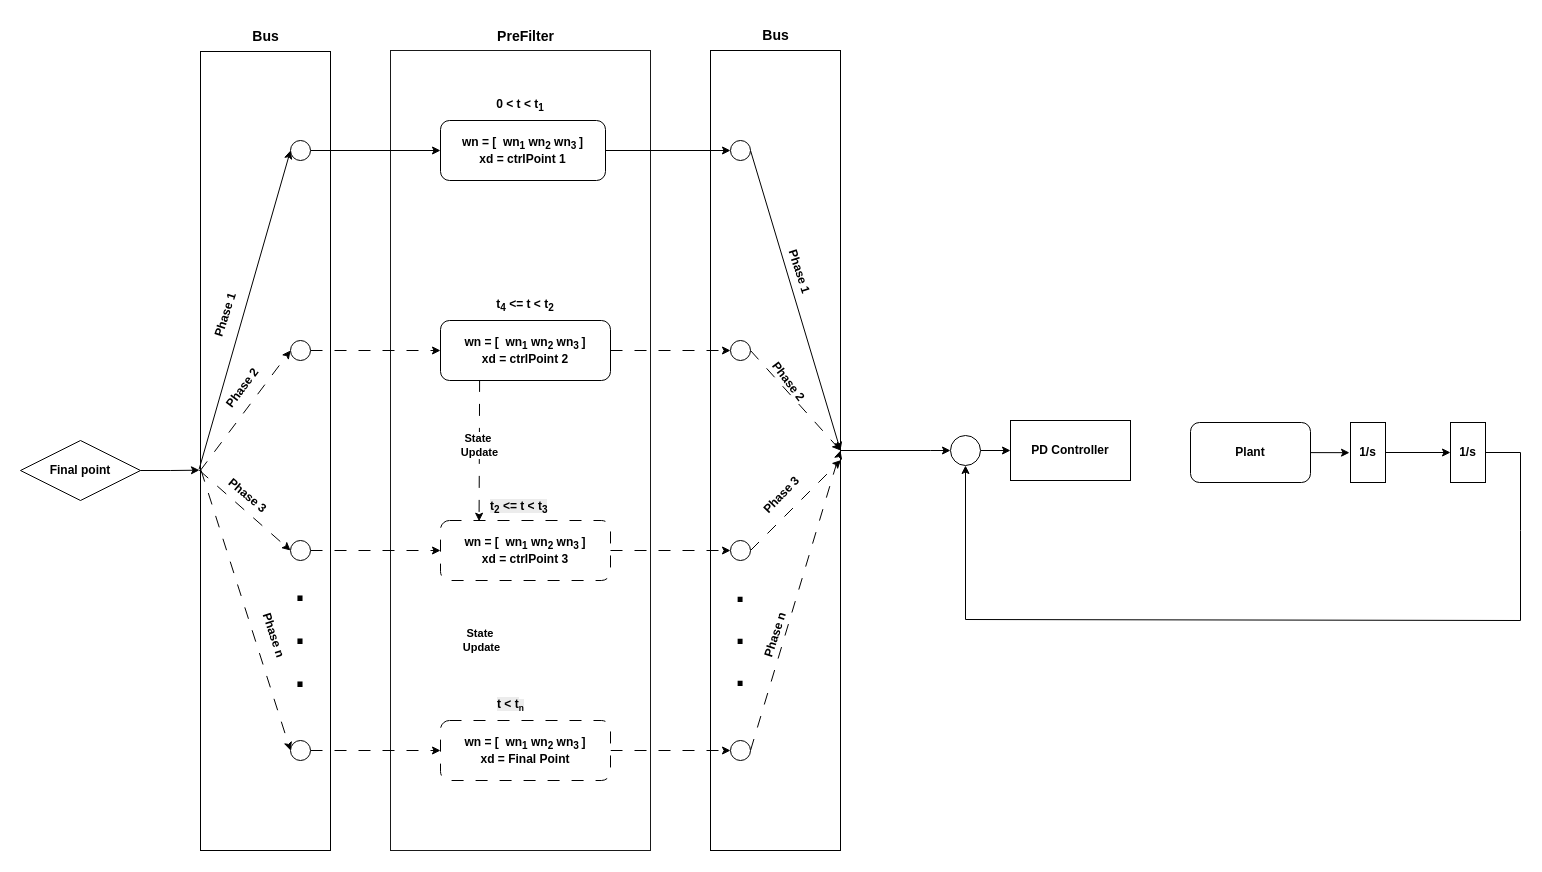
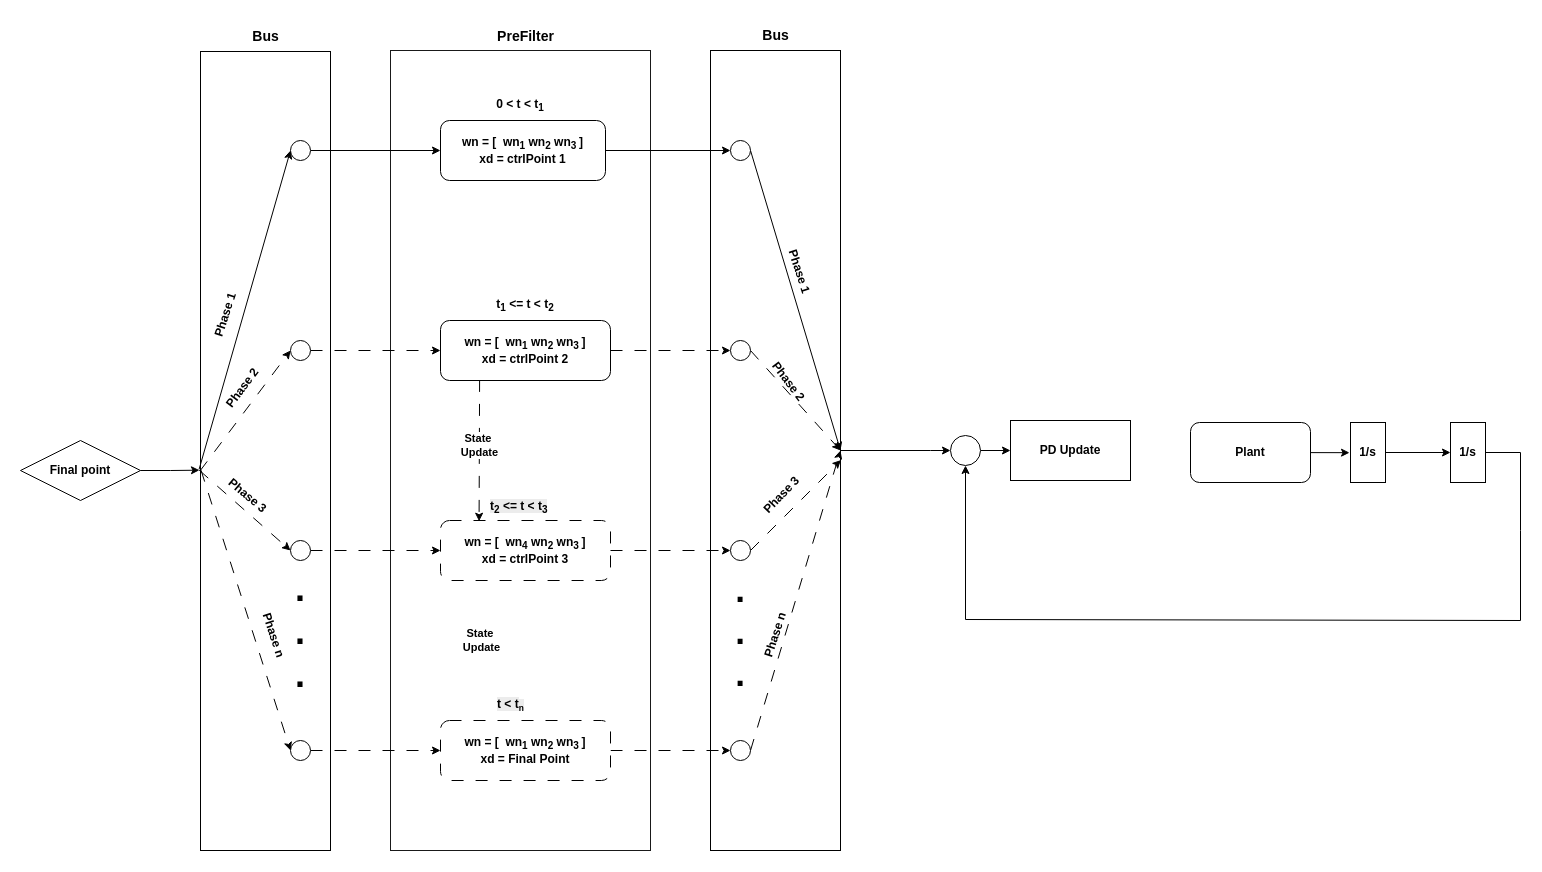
node "t4 <= t < t2": label "t4 <= t < t2" -> "t1 <= t < t2"
node "PD Controller": label "PD Controller" -> "PD Update"
node "wn = [ wn1 wn2 wn3 ] xd = ctrlPoint 3": label "wn = [ wn1 wn2 wn3 ] xd = ctrlPoint 3" -> "wn = [ wn4 wn2 wn3 ] xd = ctrlPoint 3"
